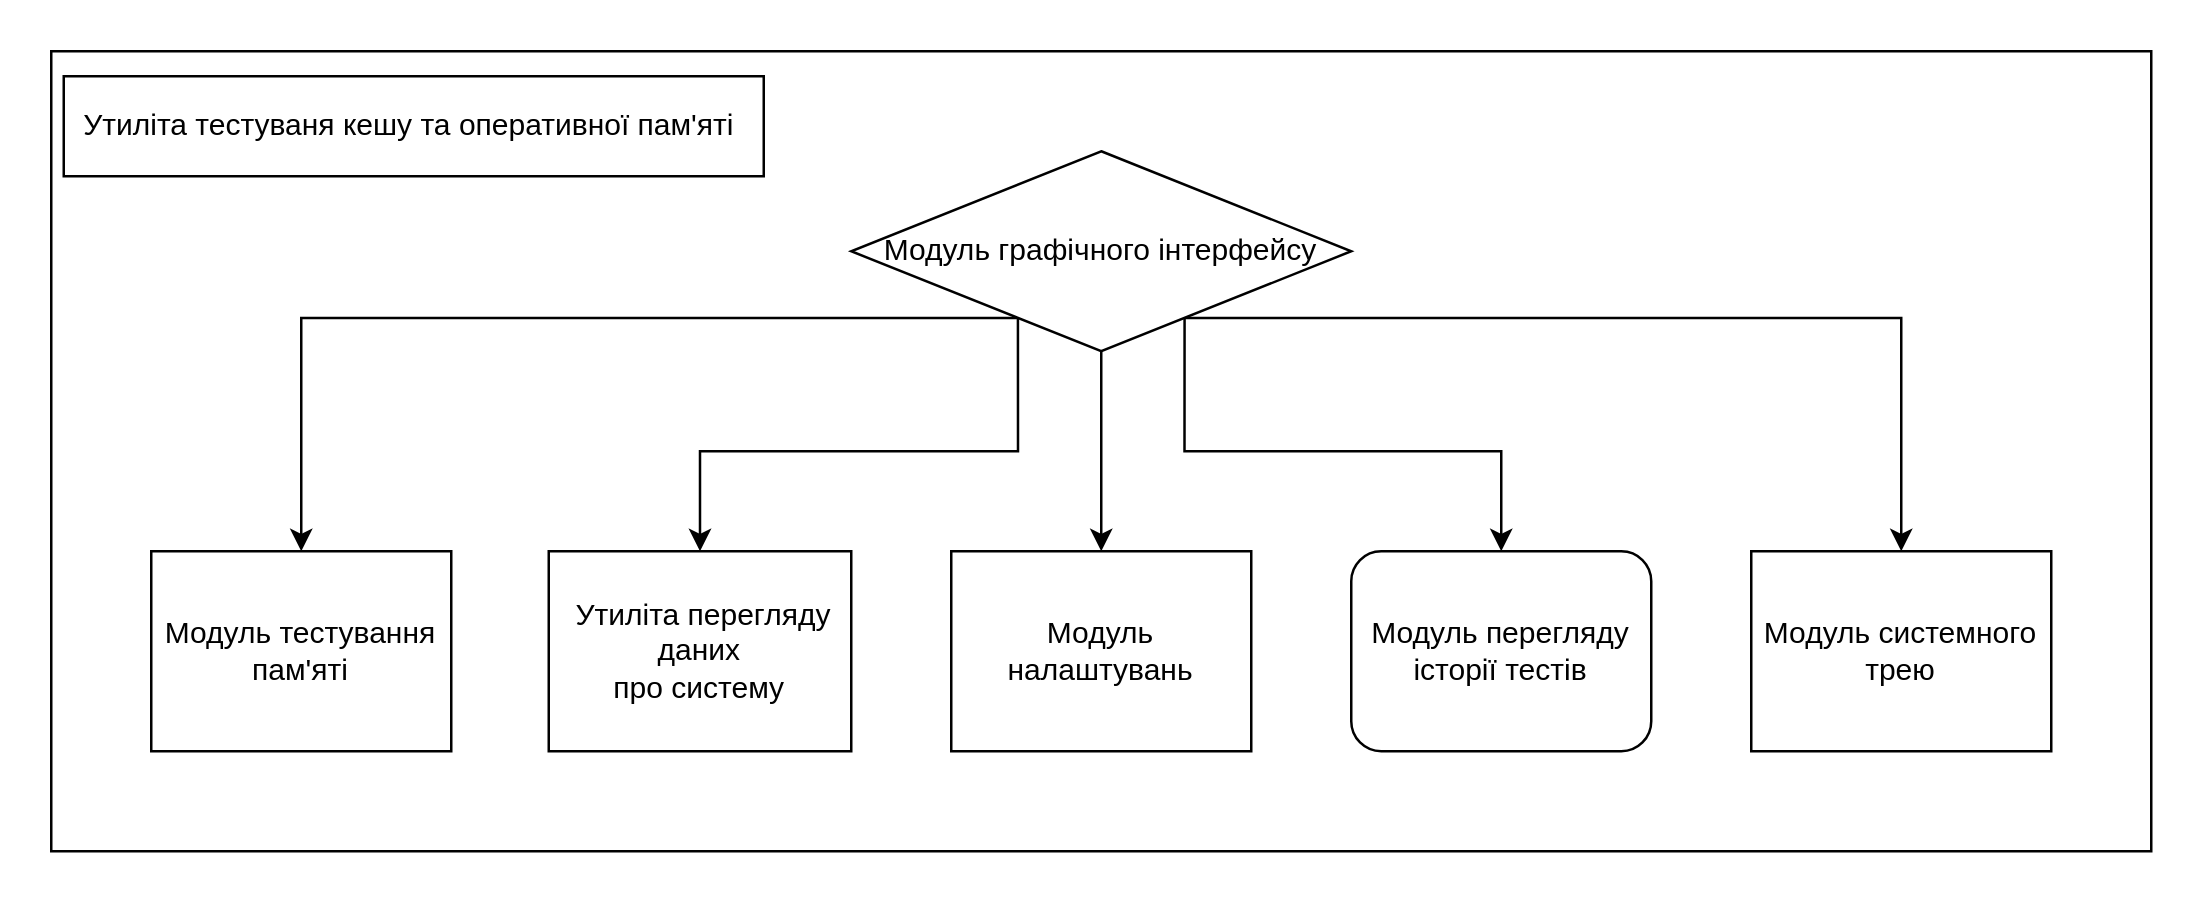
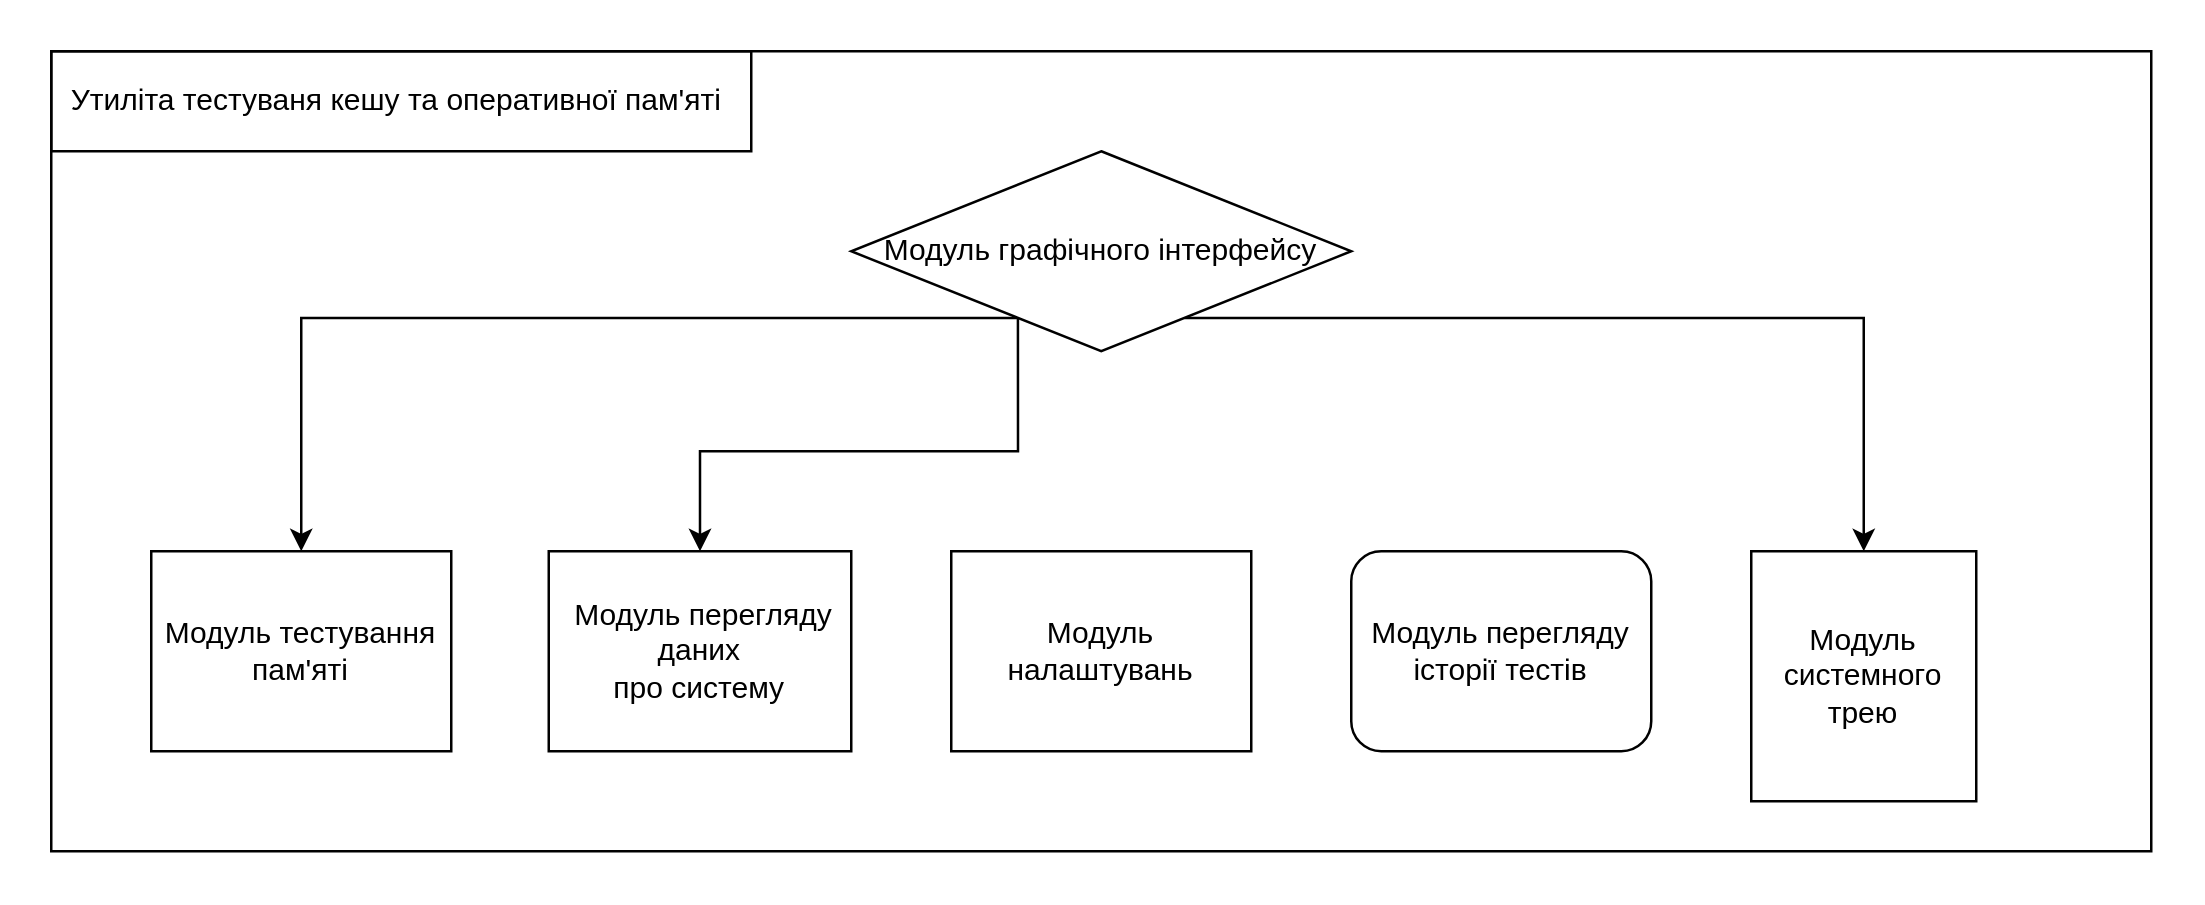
node "Утиліта тестуваня кешу та оперативної пам'яті": moved (414, 126) -> (401, 101)
edge "Модуль графічного інтерфейсу" -> "Модуль налаштувань": removed
edge "Модуль графічного інтерфейсу" -> "Модуль перегляду історії тестів": removed
node "Утиліта перегляду даних про систему": label "Утиліта перегляду даних про систему" -> "Модуль перегляду даних про систему"
node "Модуль системного трею": size 300x200 -> 225x250
